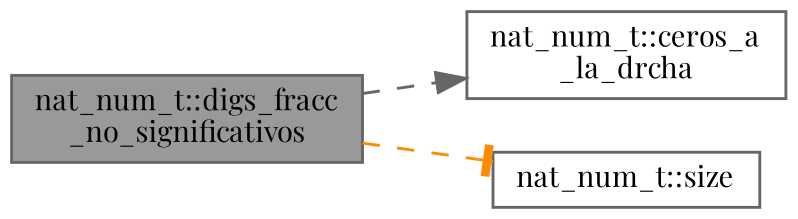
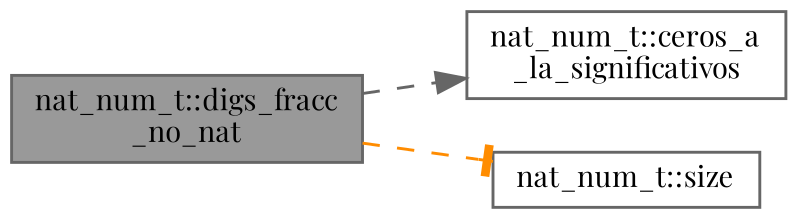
node "nat_num_t::ceros_a _la_drcha": label "nat_num_t::ceros_a _la_drcha" -> "nat_num_t::ceros_a _la_significativos"
node "nat_num_t::digs_fracc _no_significativos": label "nat_num_t::digs_fracc _no_significativos" -> "nat_num_t::digs_fracc _no_nat"
